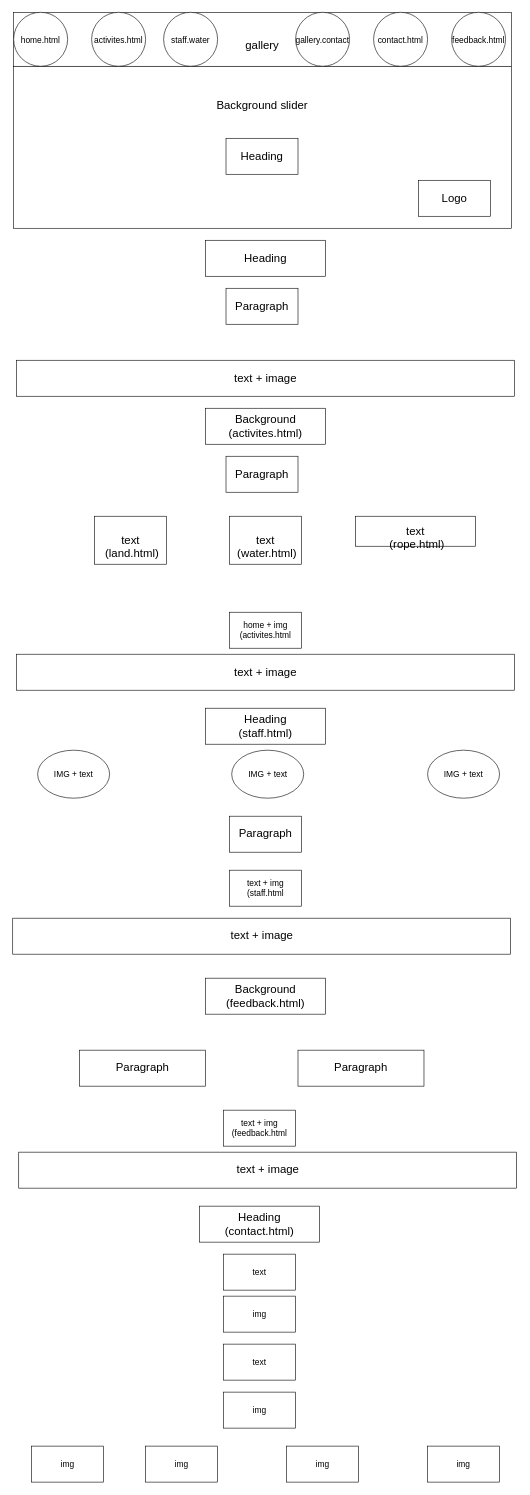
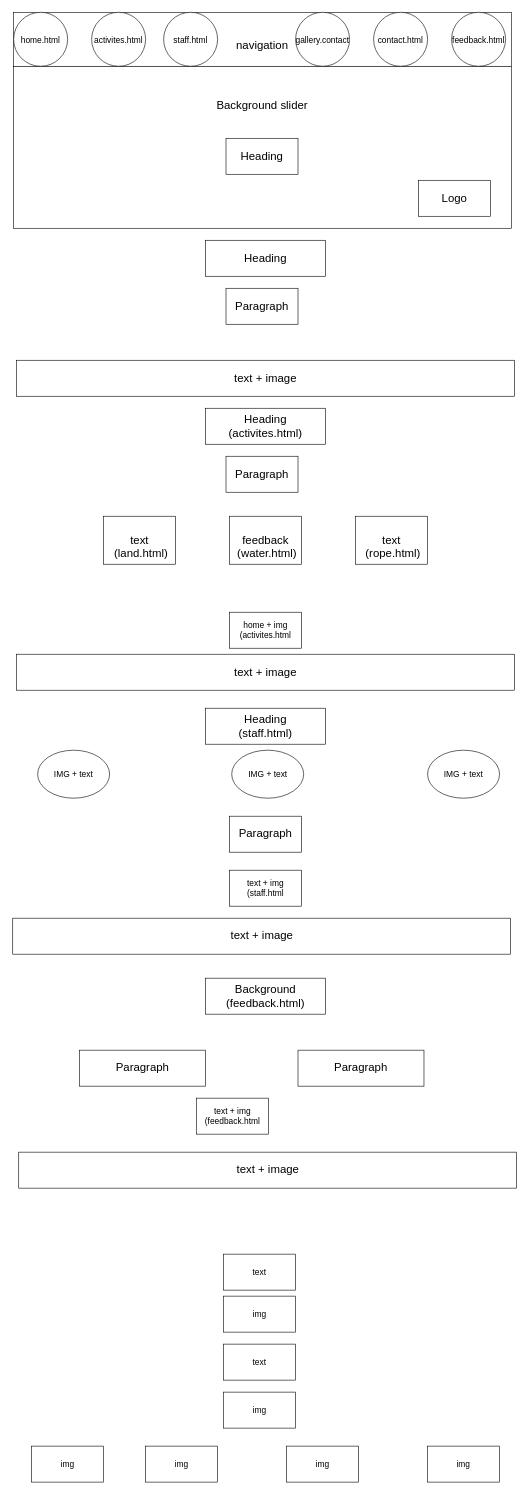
node "staff.water": label "staff.water" -> "staff.html"
node "gallery": label "gallery" -> "navigation"
node "Background (activites.html)": label "Background (activites.html)" -> "Heading (activites.html)"
node "text (rope.html)": size 120x30 -> 72x48
node "text (land.html)": moved (131, 540) -> (140, 540)
node "text (water.html)": label "text (water.html)" -> "feedback (water.html)"
node "text + img (feedback.html": moved (260, 1128) -> (233, 1116)
node "Heading (contact.html)": removed
